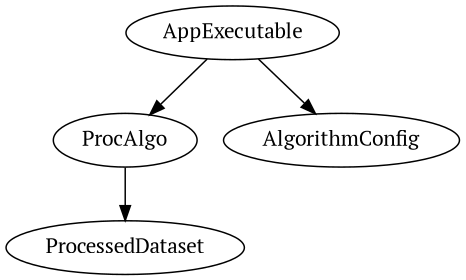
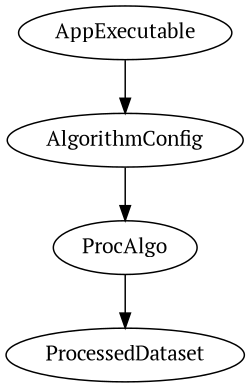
edge "AppExecutable" -> "ProcAlgo": now "AlgorithmConfig" -> "ProcAlgo"
